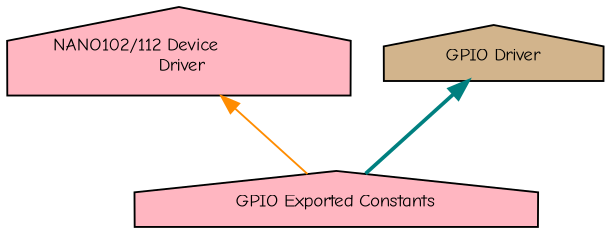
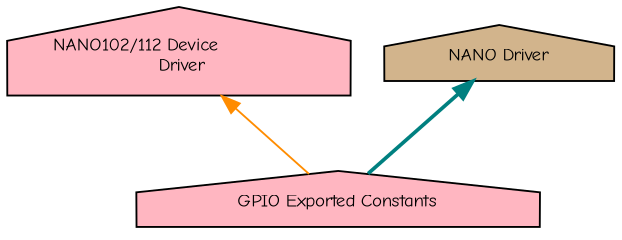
node "GPIO Driver": label "GPIO Driver" -> "NANO Driver"
